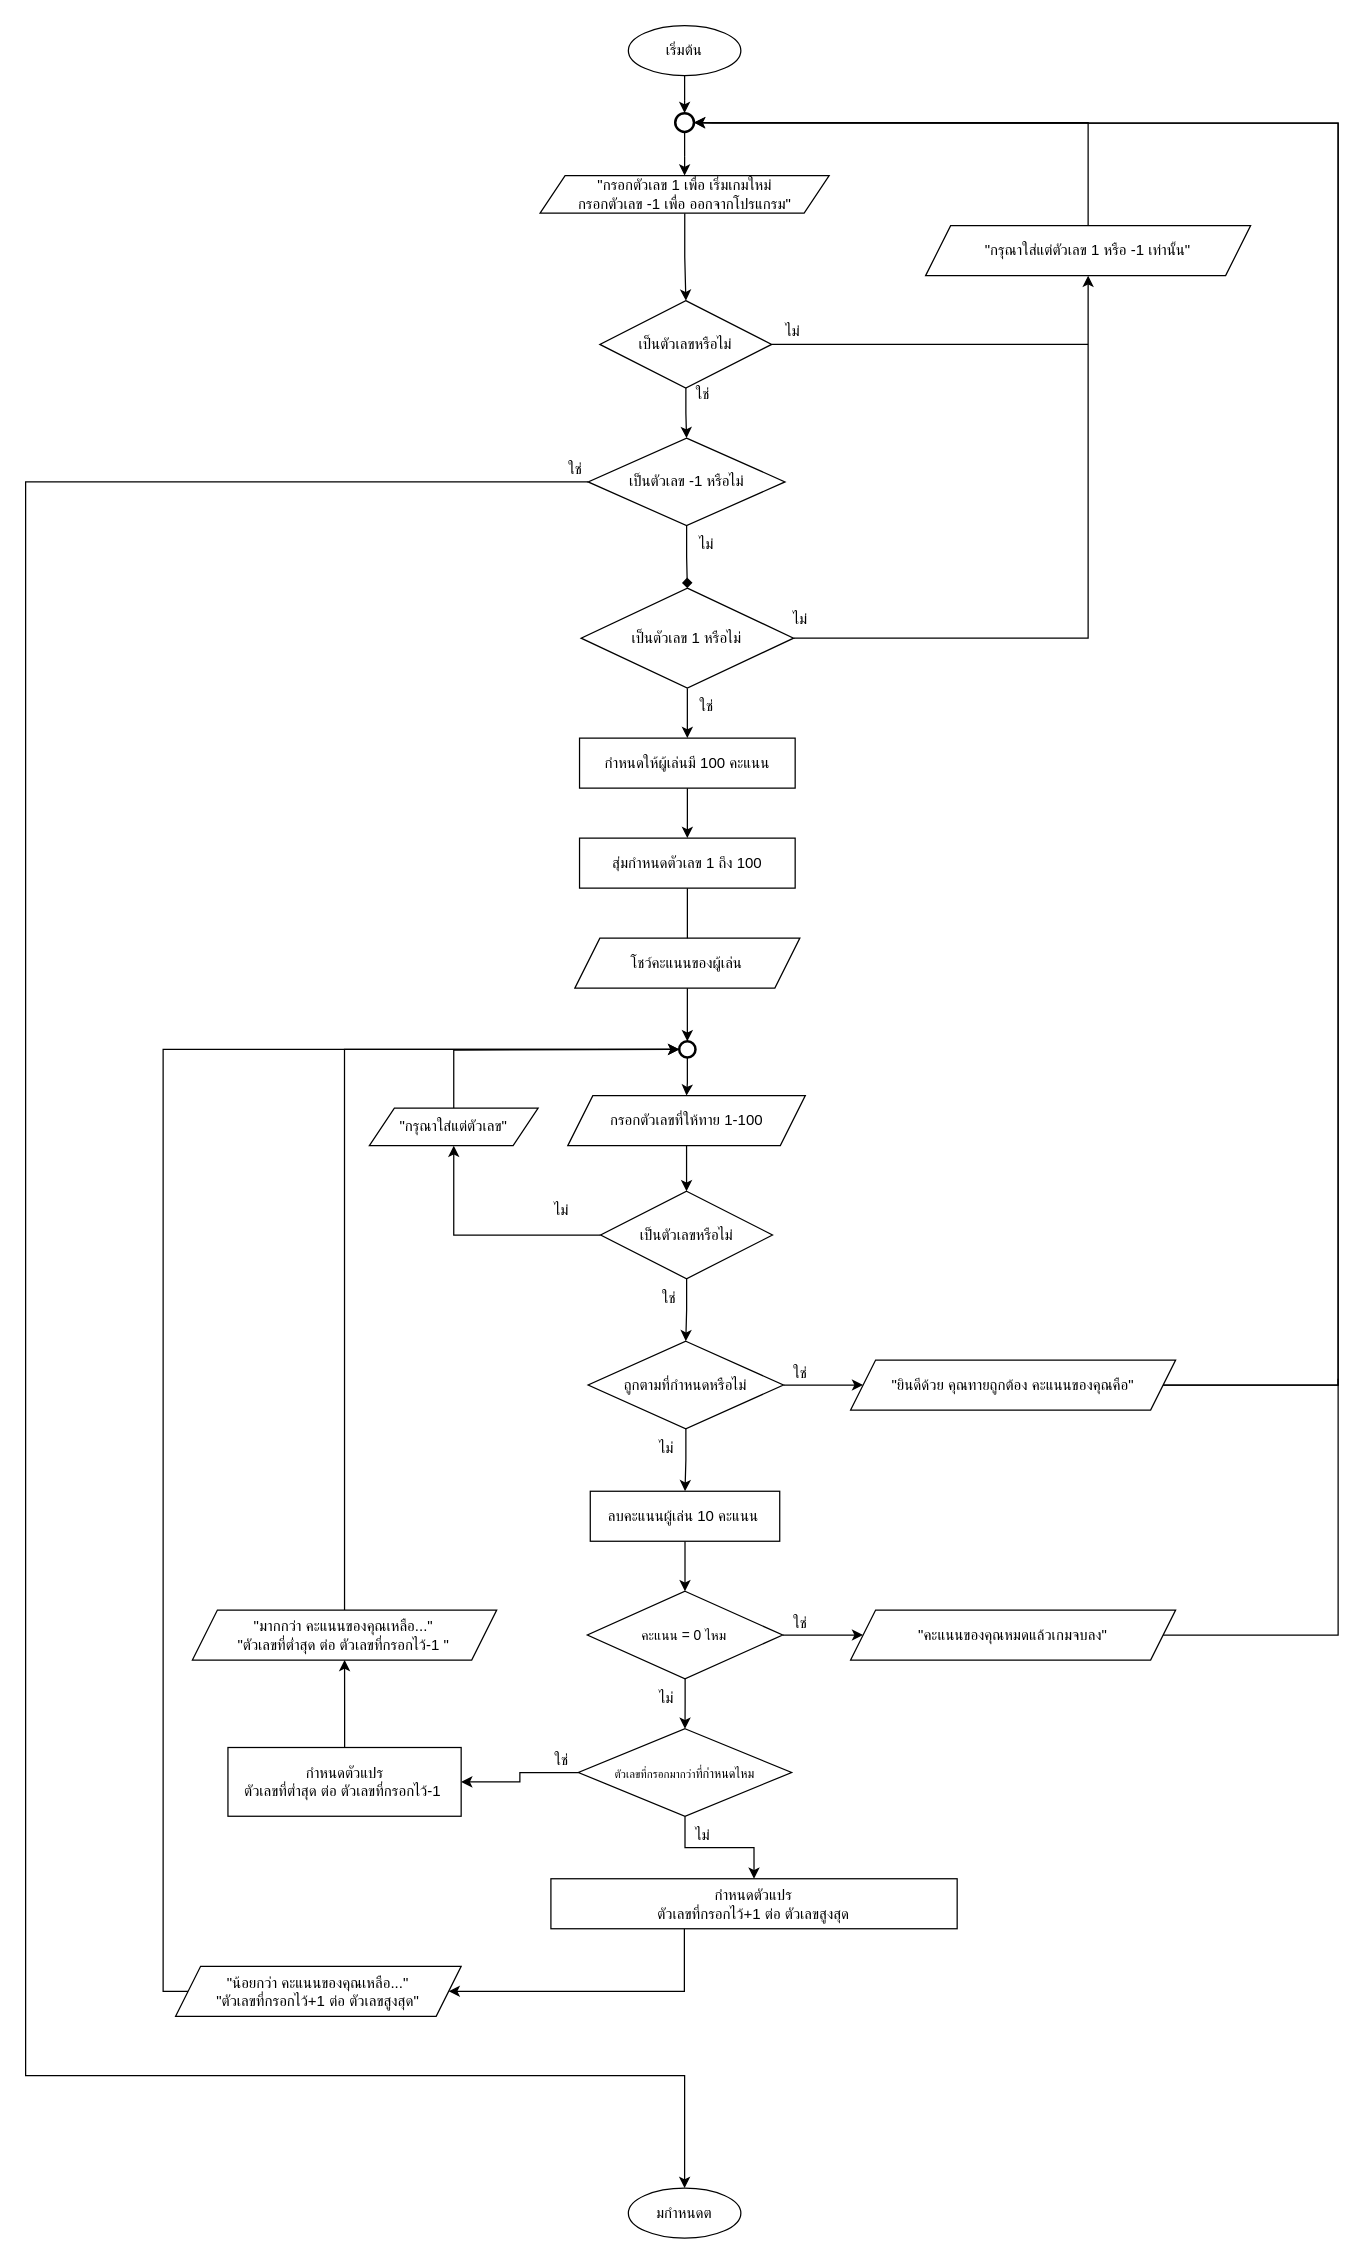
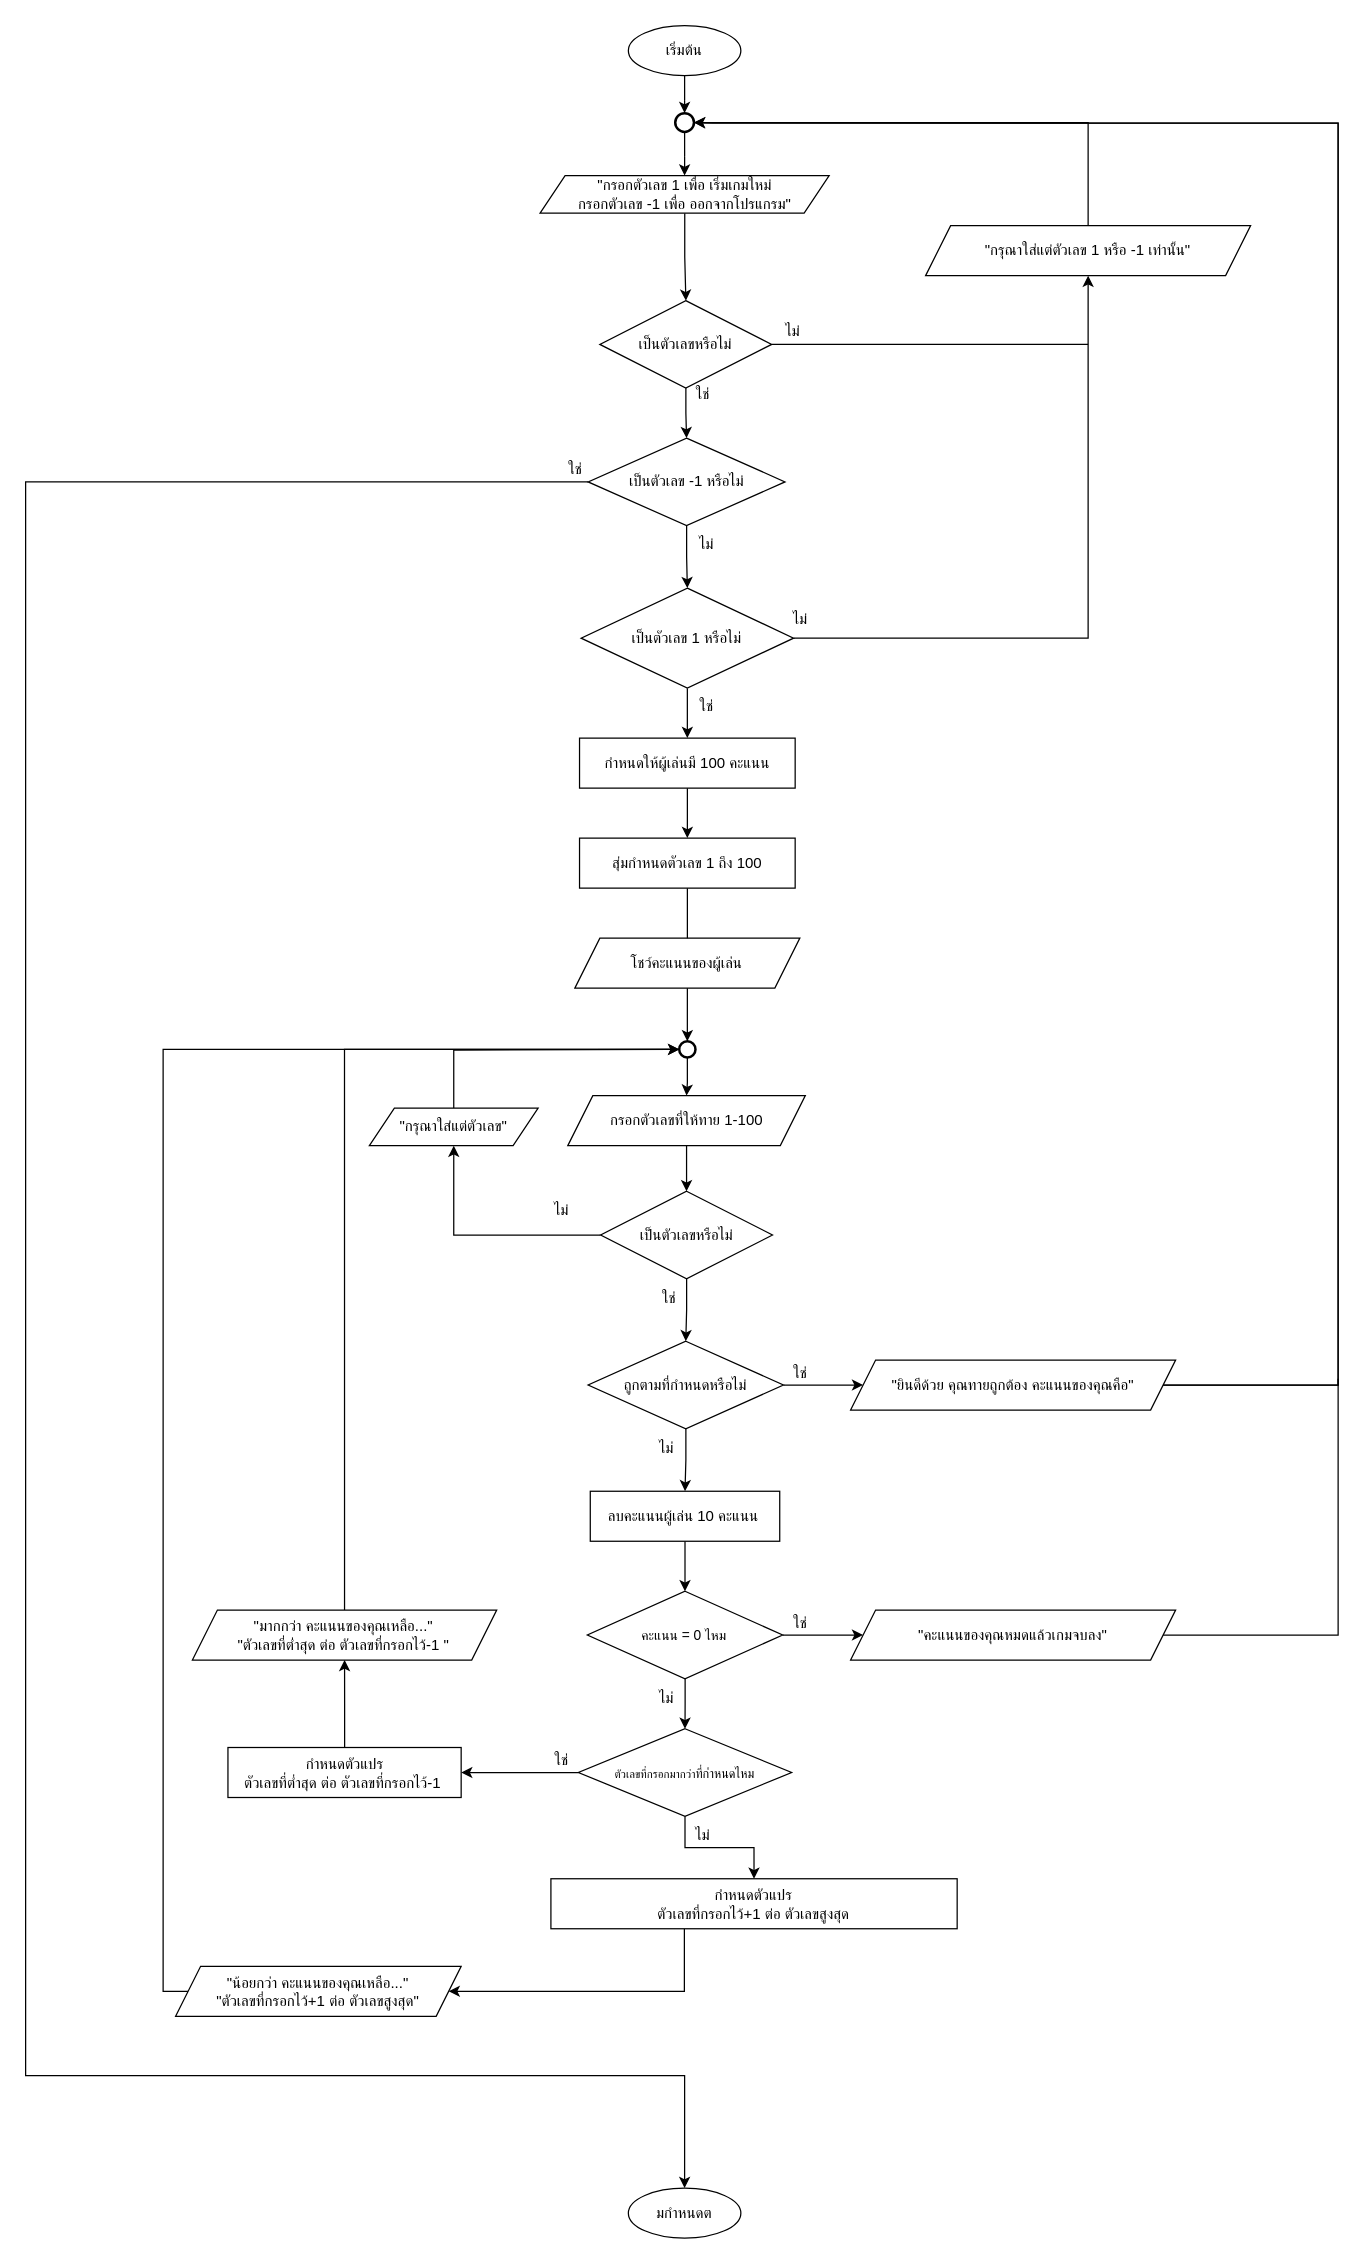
edge "เป็นตัวเลข -1 หรือไม่" -> "เป็นตัวเลข 1 หรือไม่": arrowhead diamond -> classic
node "กำหนดตัวแปร ตัวเลขที่ต่ำสุด ต่อ ตัวเลขที่กรอกไว้-1": size 233x69 -> 233x50
